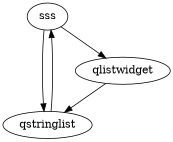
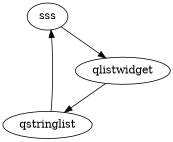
edge "sss" -> "qstringlist": removed
